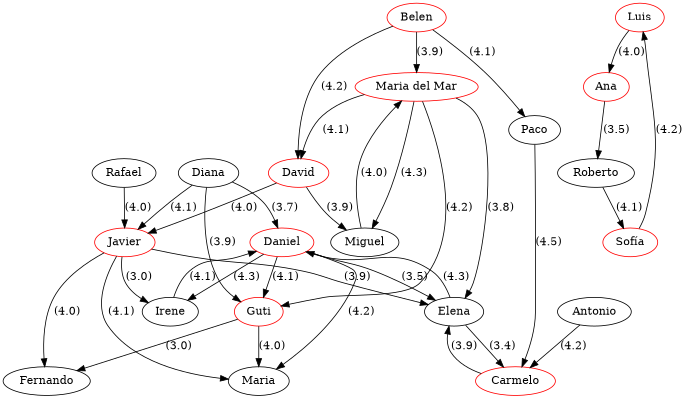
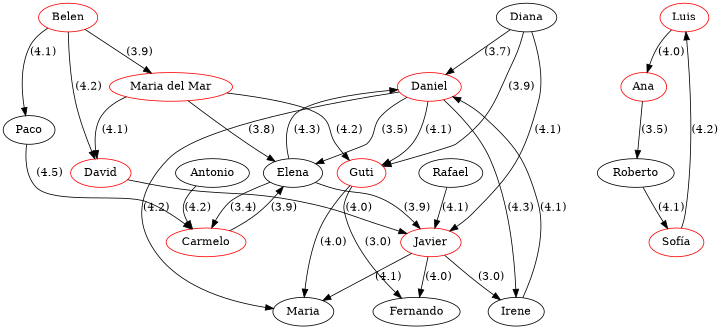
edge "Rafael" -> "Javier": label "(4.0)" -> "(4.1)"
node "Miguel": removed
edge "Javier" -> "Elena": reversed
